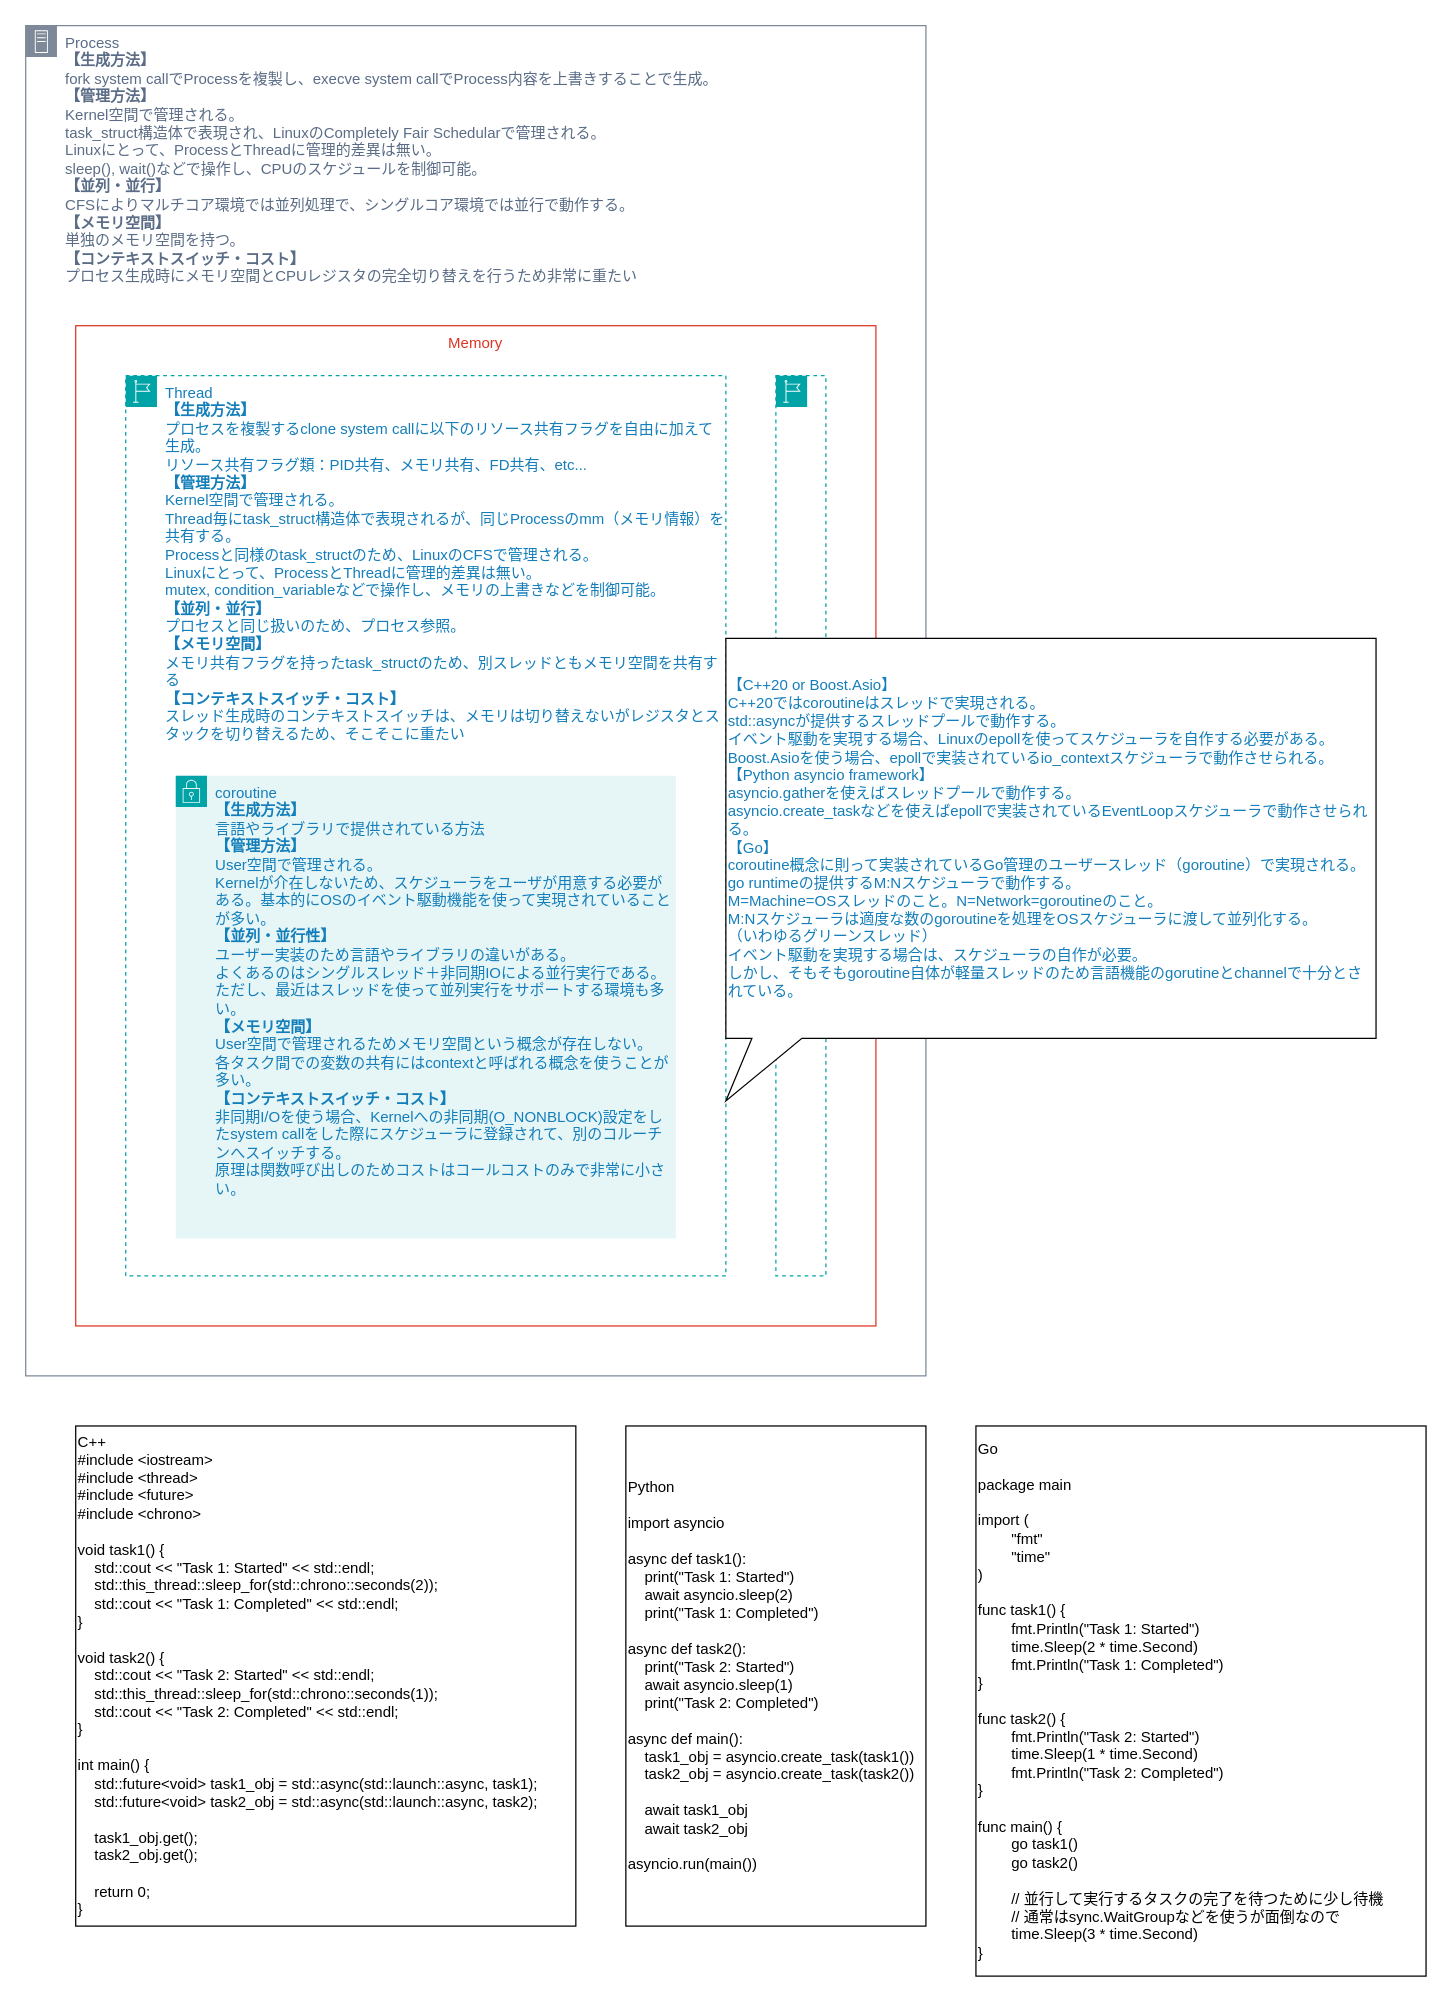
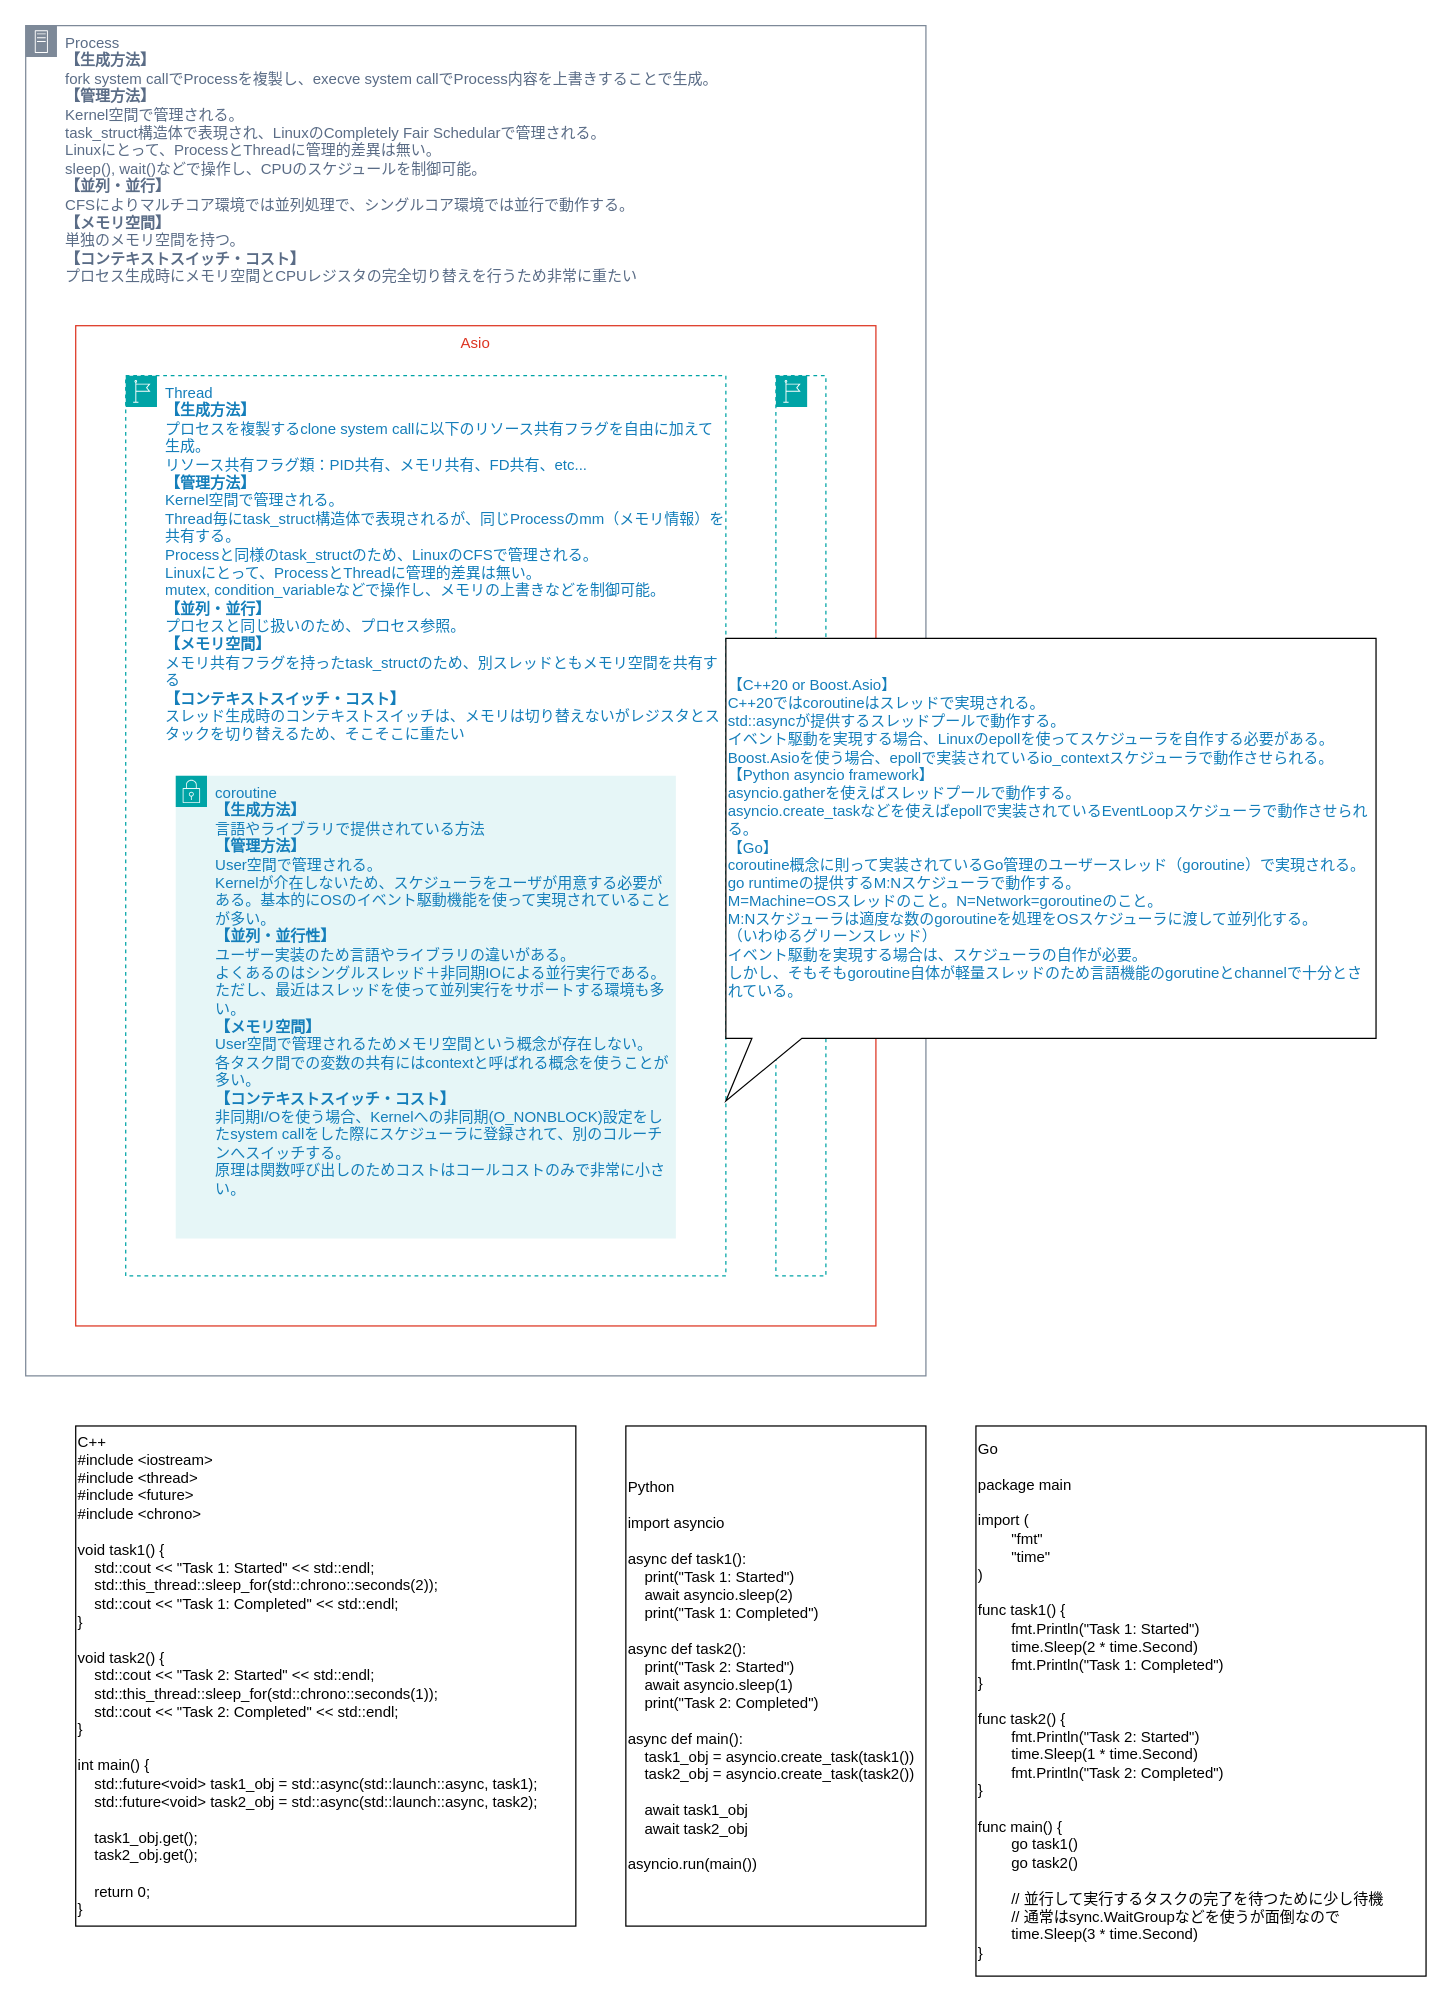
node "Memory": label "Memory" -> "Asio"
